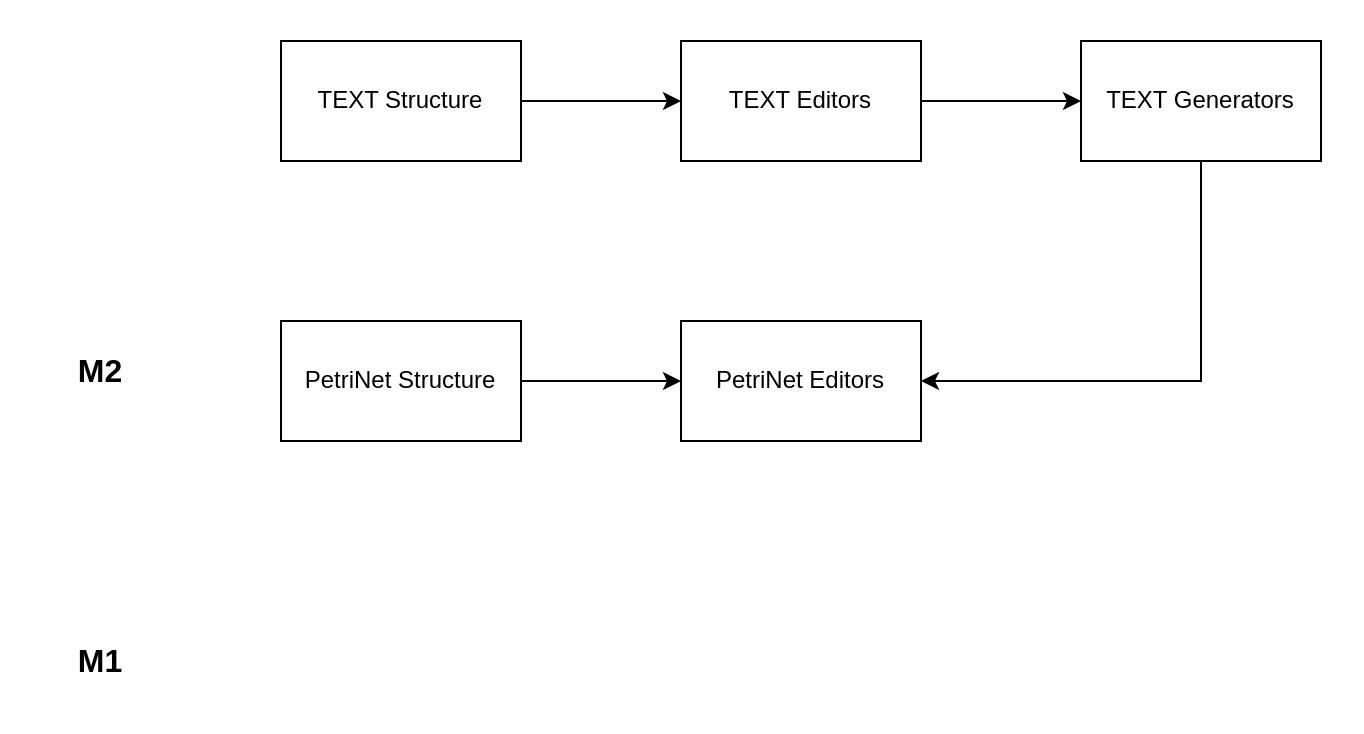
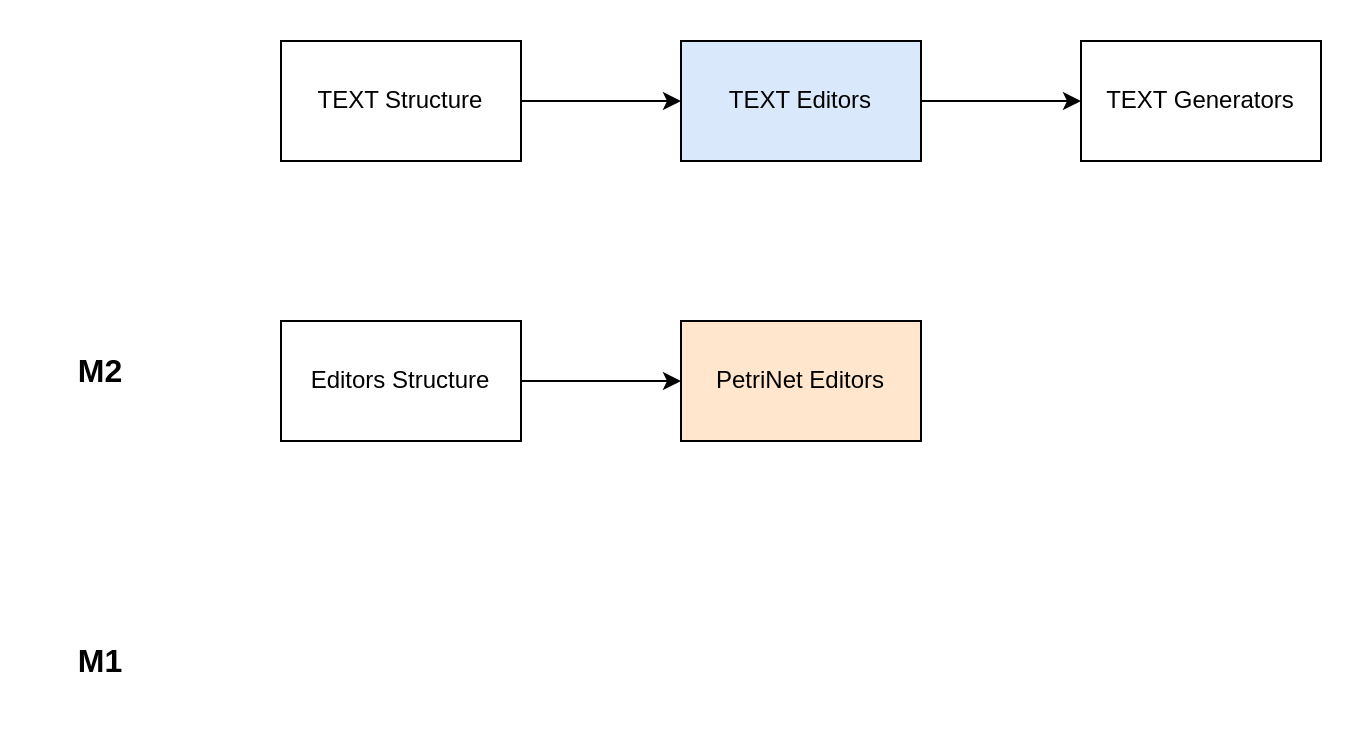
node "TEXT Editors": fillcolor #ffffff -> #dae8fc
node "PetriNet Structure": label "PetriNet Structure" -> "Editors Structure"
node "PetriNet Editors": fillcolor #ffffff -> #ffe6cc
edge "TEXT Generators" -> "PetriNet Editors": removed
